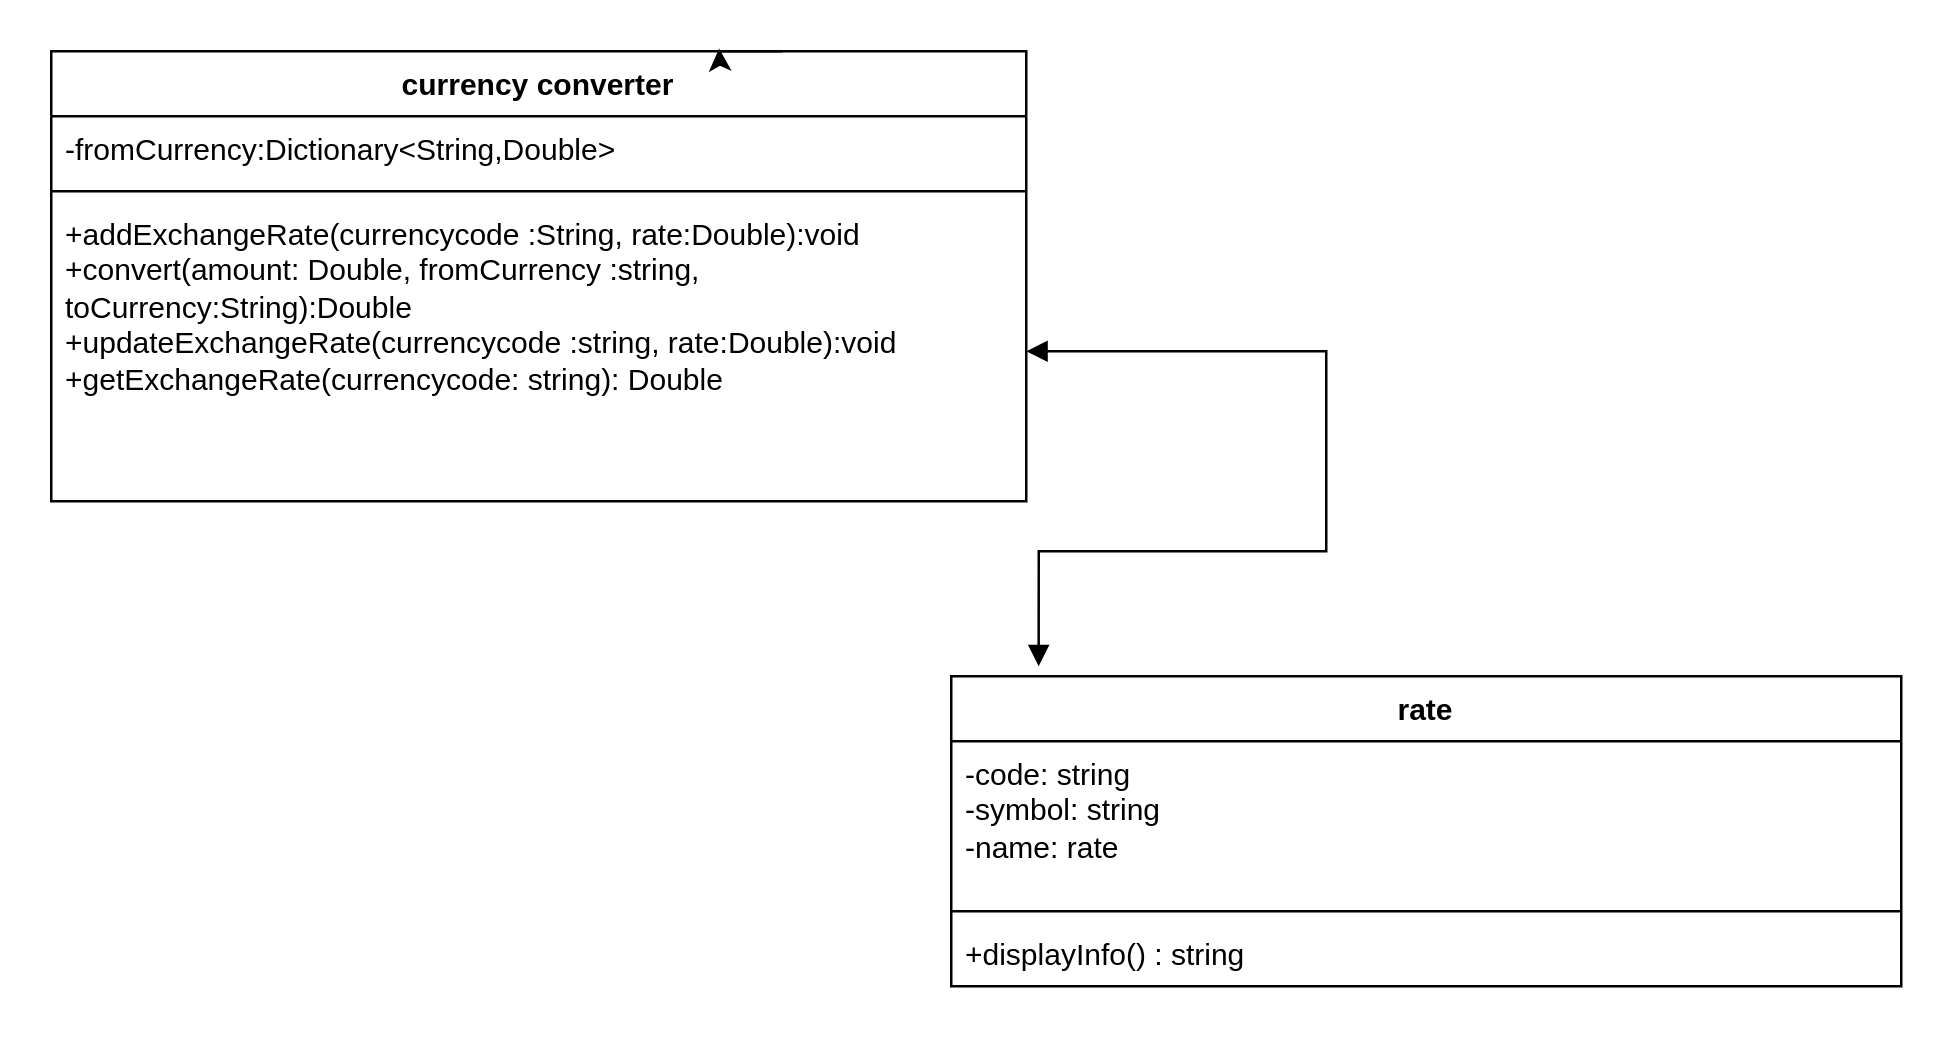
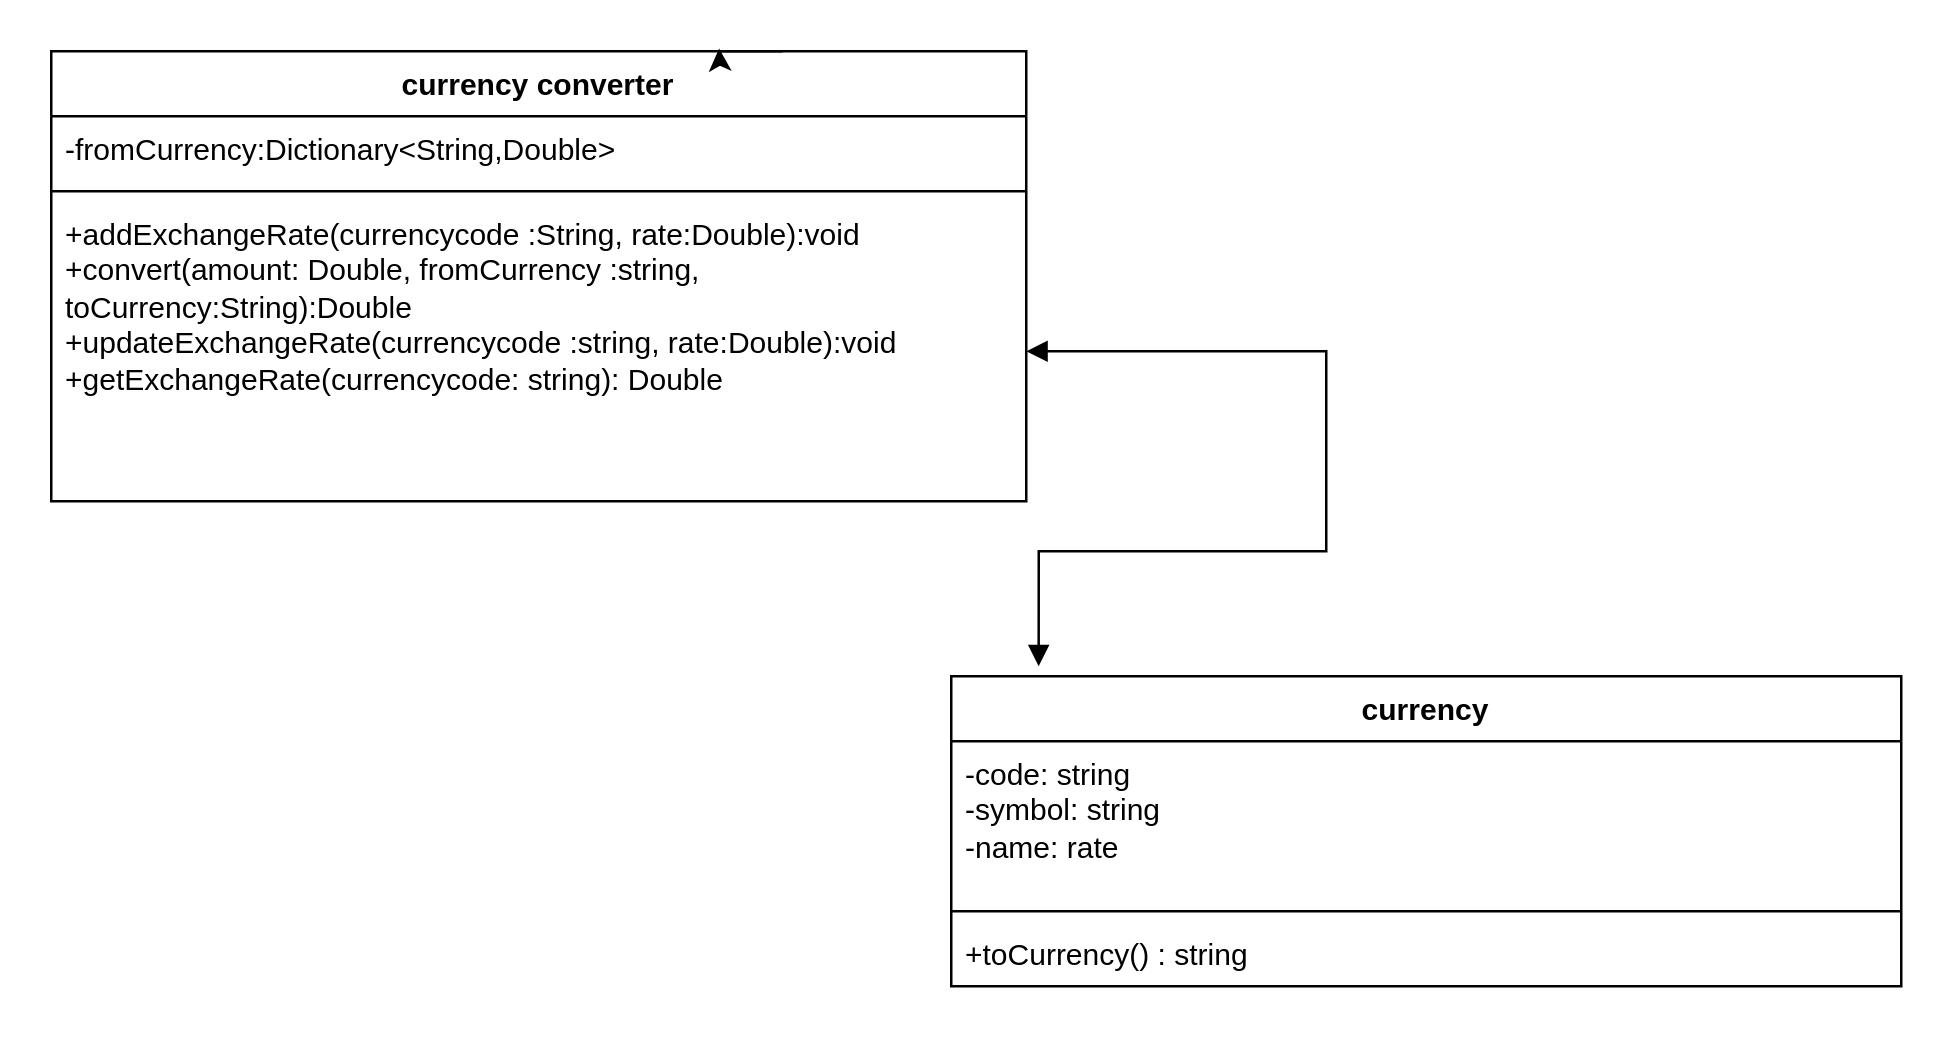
node "rate": label "rate" -> "currency"
node "+displayInfo() : string": label "+displayInfo() : string" -> "+toCurrency() : string"
